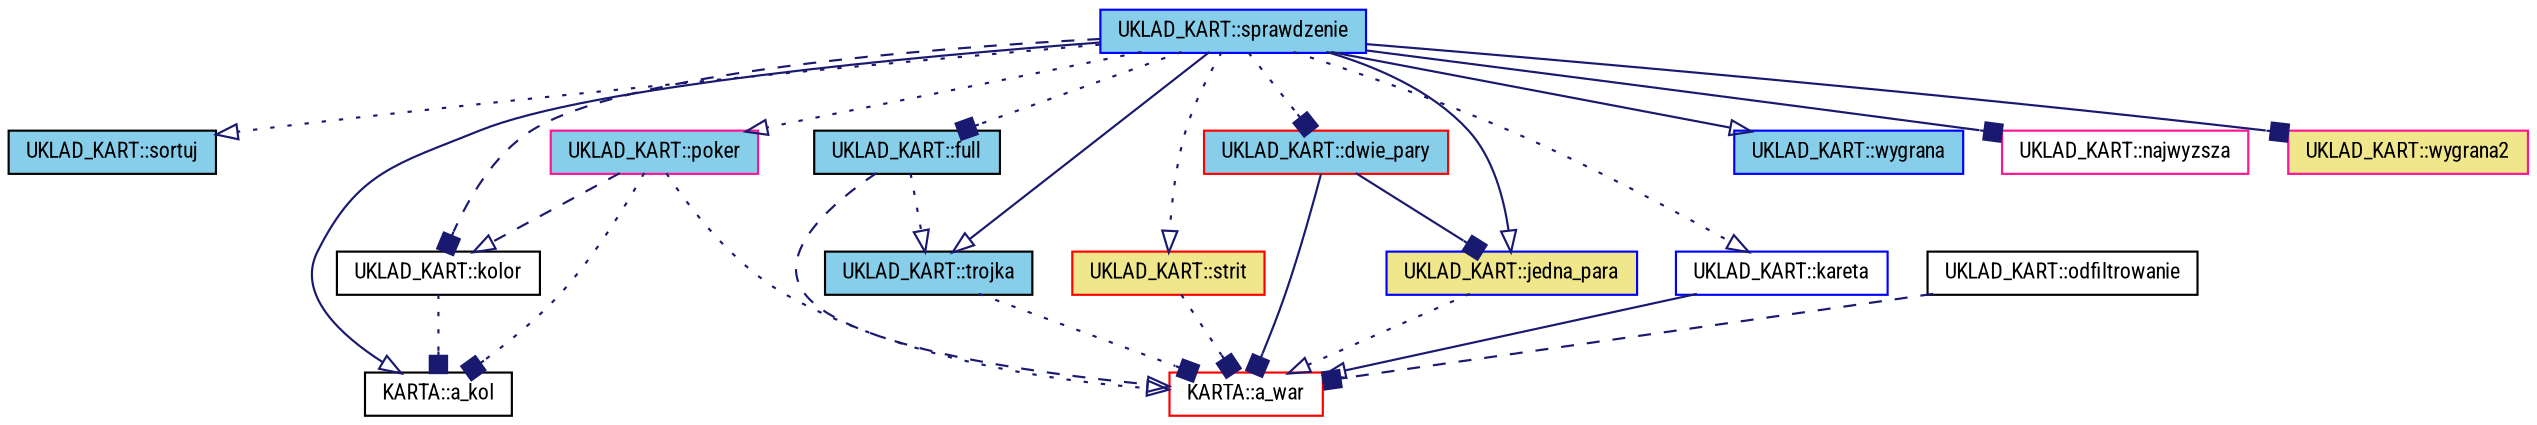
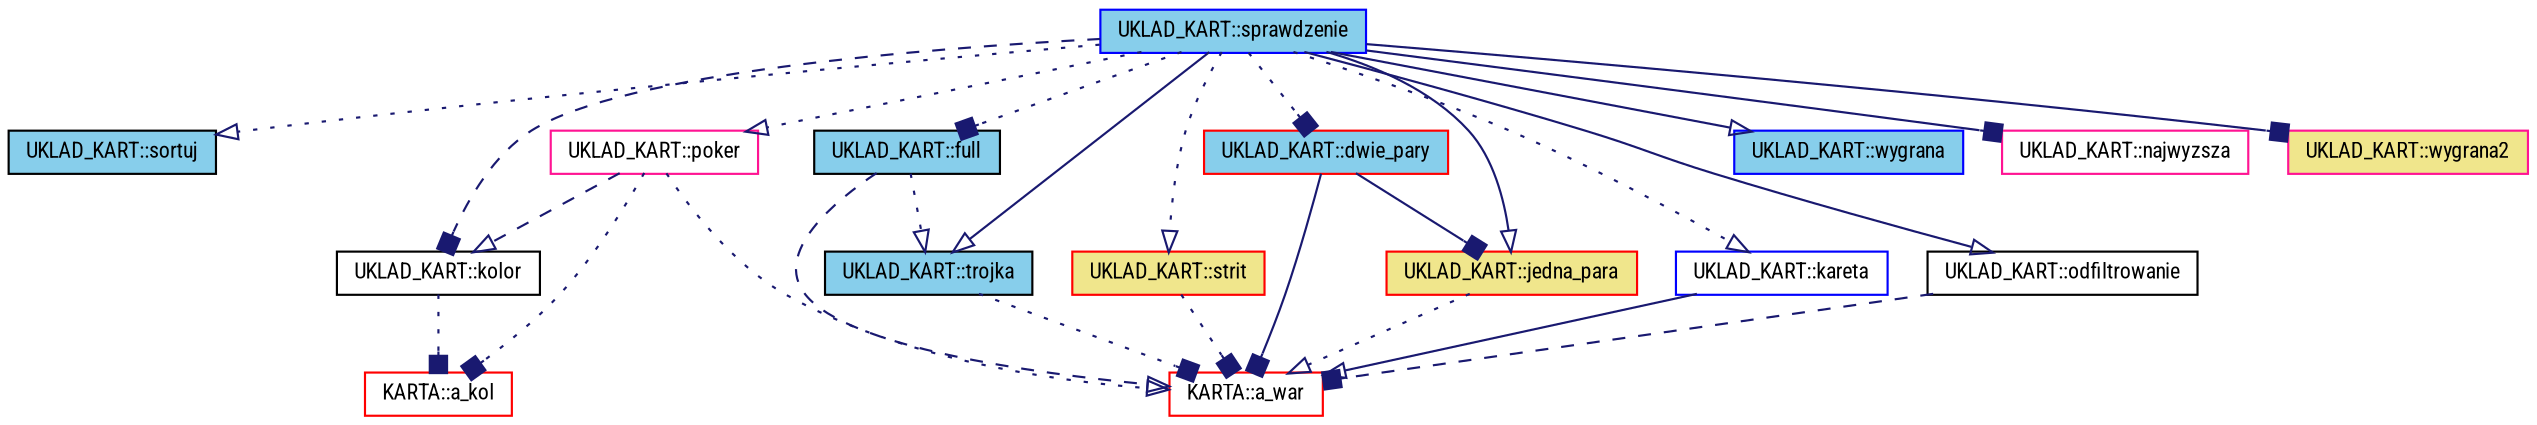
edge "UKLAD_KART::sprawdzenie" -> "KARTA::a_kol": now "UKLAD_KART::sprawdzenie" -> "UKLAD_KART::odfiltrowanie"
node "UKLAD_KART::poker": fillcolor skyblue -> white
node "UKLAD_KART::jedna_para": color blue -> red
node "KARTA::a_kol": color black -> red
